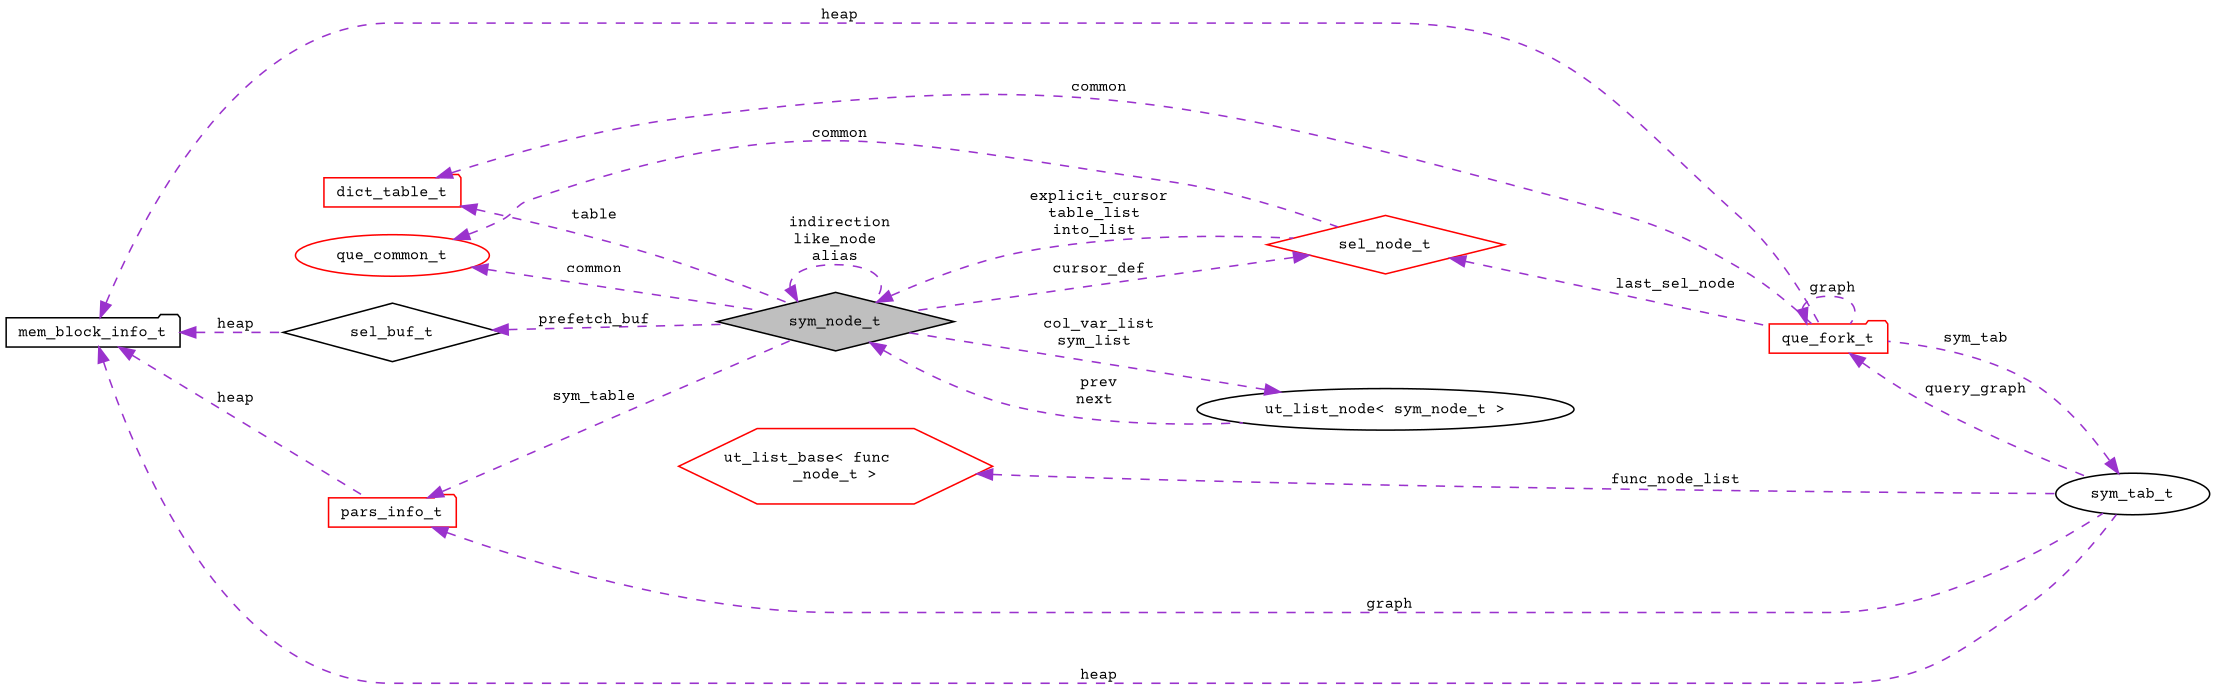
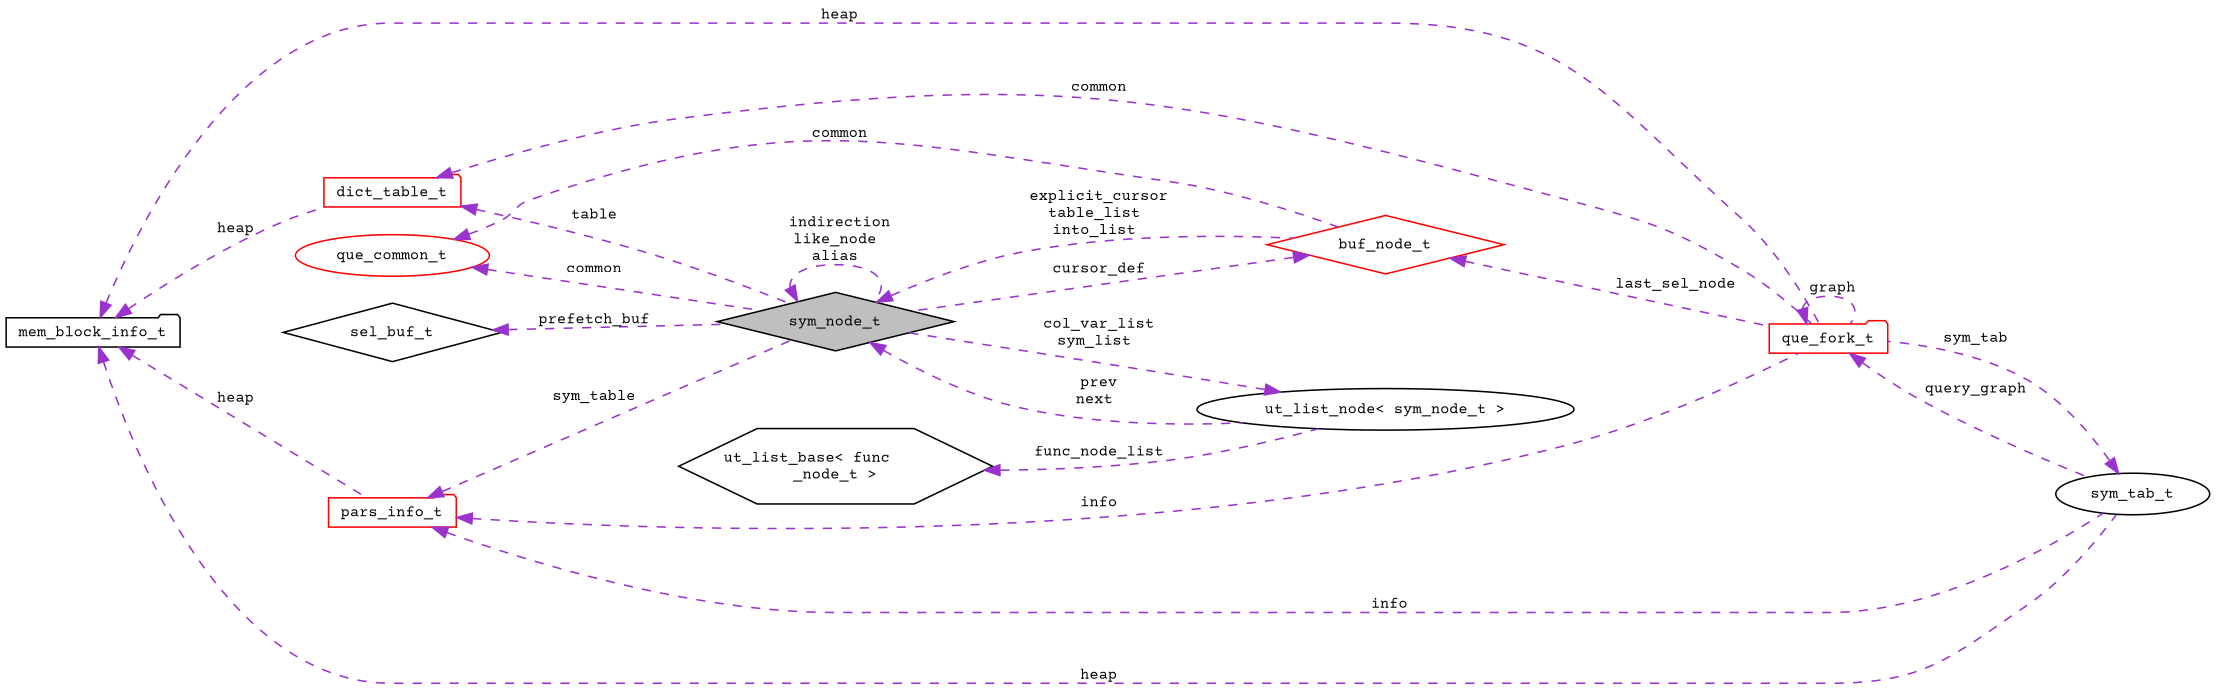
node "sel_node_t": label "sel_node_t" -> "buf_node_t"
edge "sel_buf_t" -> "mem_block_info_t": now "dict_table_t" -> "mem_block_info_t"
node "ut_list_base< func _node_t >": color red -> black
edge "sym_tab_t" -> "ut_list_base< func _node_t >": now "ut_list_node< sym_node_t >" -> "ut_list_base< func _node_t >"
edge "que_fork_t" -> "pars_info_t": added, label "info"
edge "sym_tab_t" -> "pars_info_t": label " graph" -> " info"
